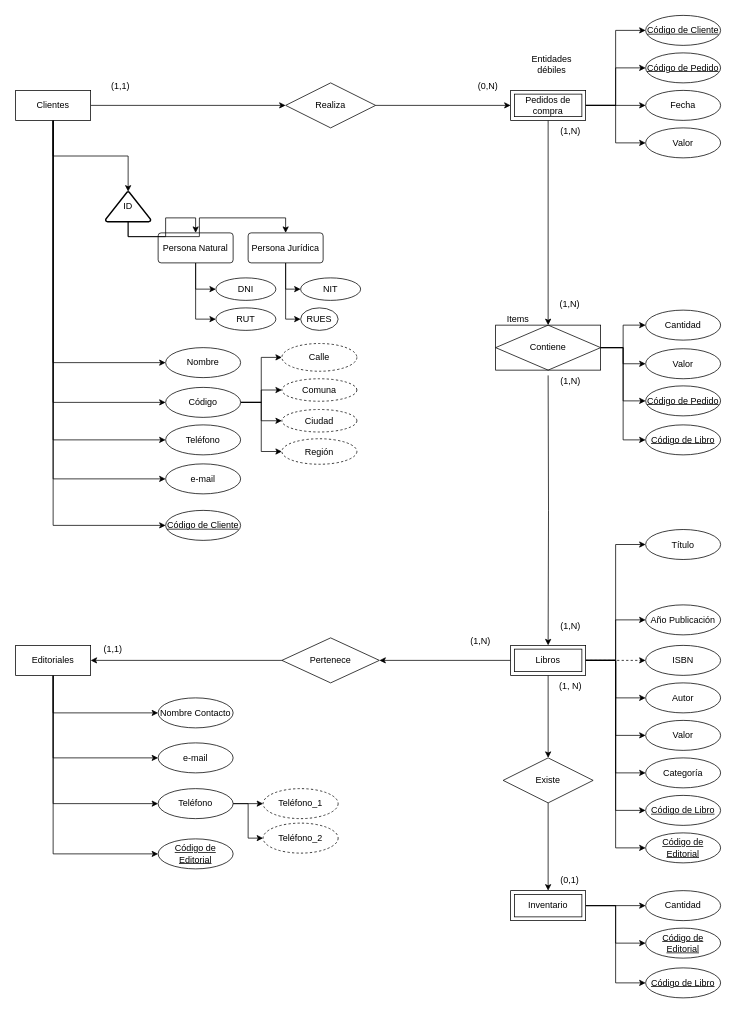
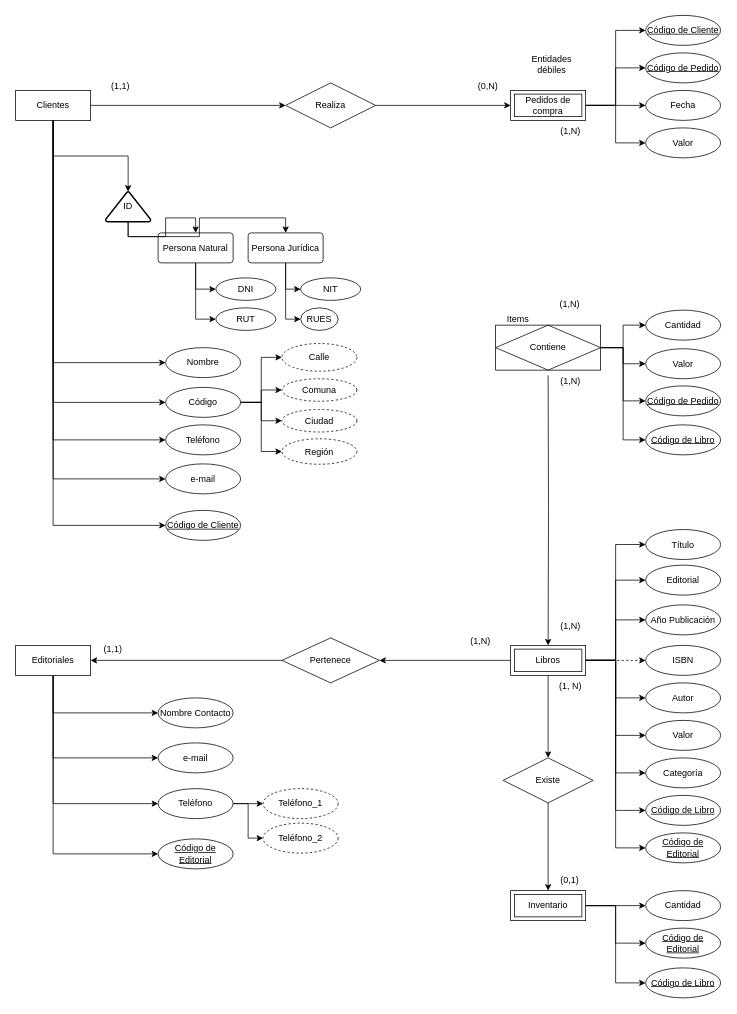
edge "Pedidos de compra" -> "Contiene": removed
edge "Libros" -> "Editorial": added
node "Editorial": added
